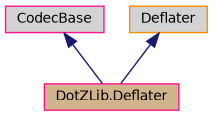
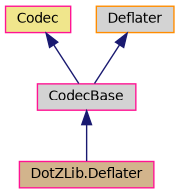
node "Codec": added
edge "DotZLib.Deflater" -> "Deflater": now "CodecBase" -> "Deflater"
